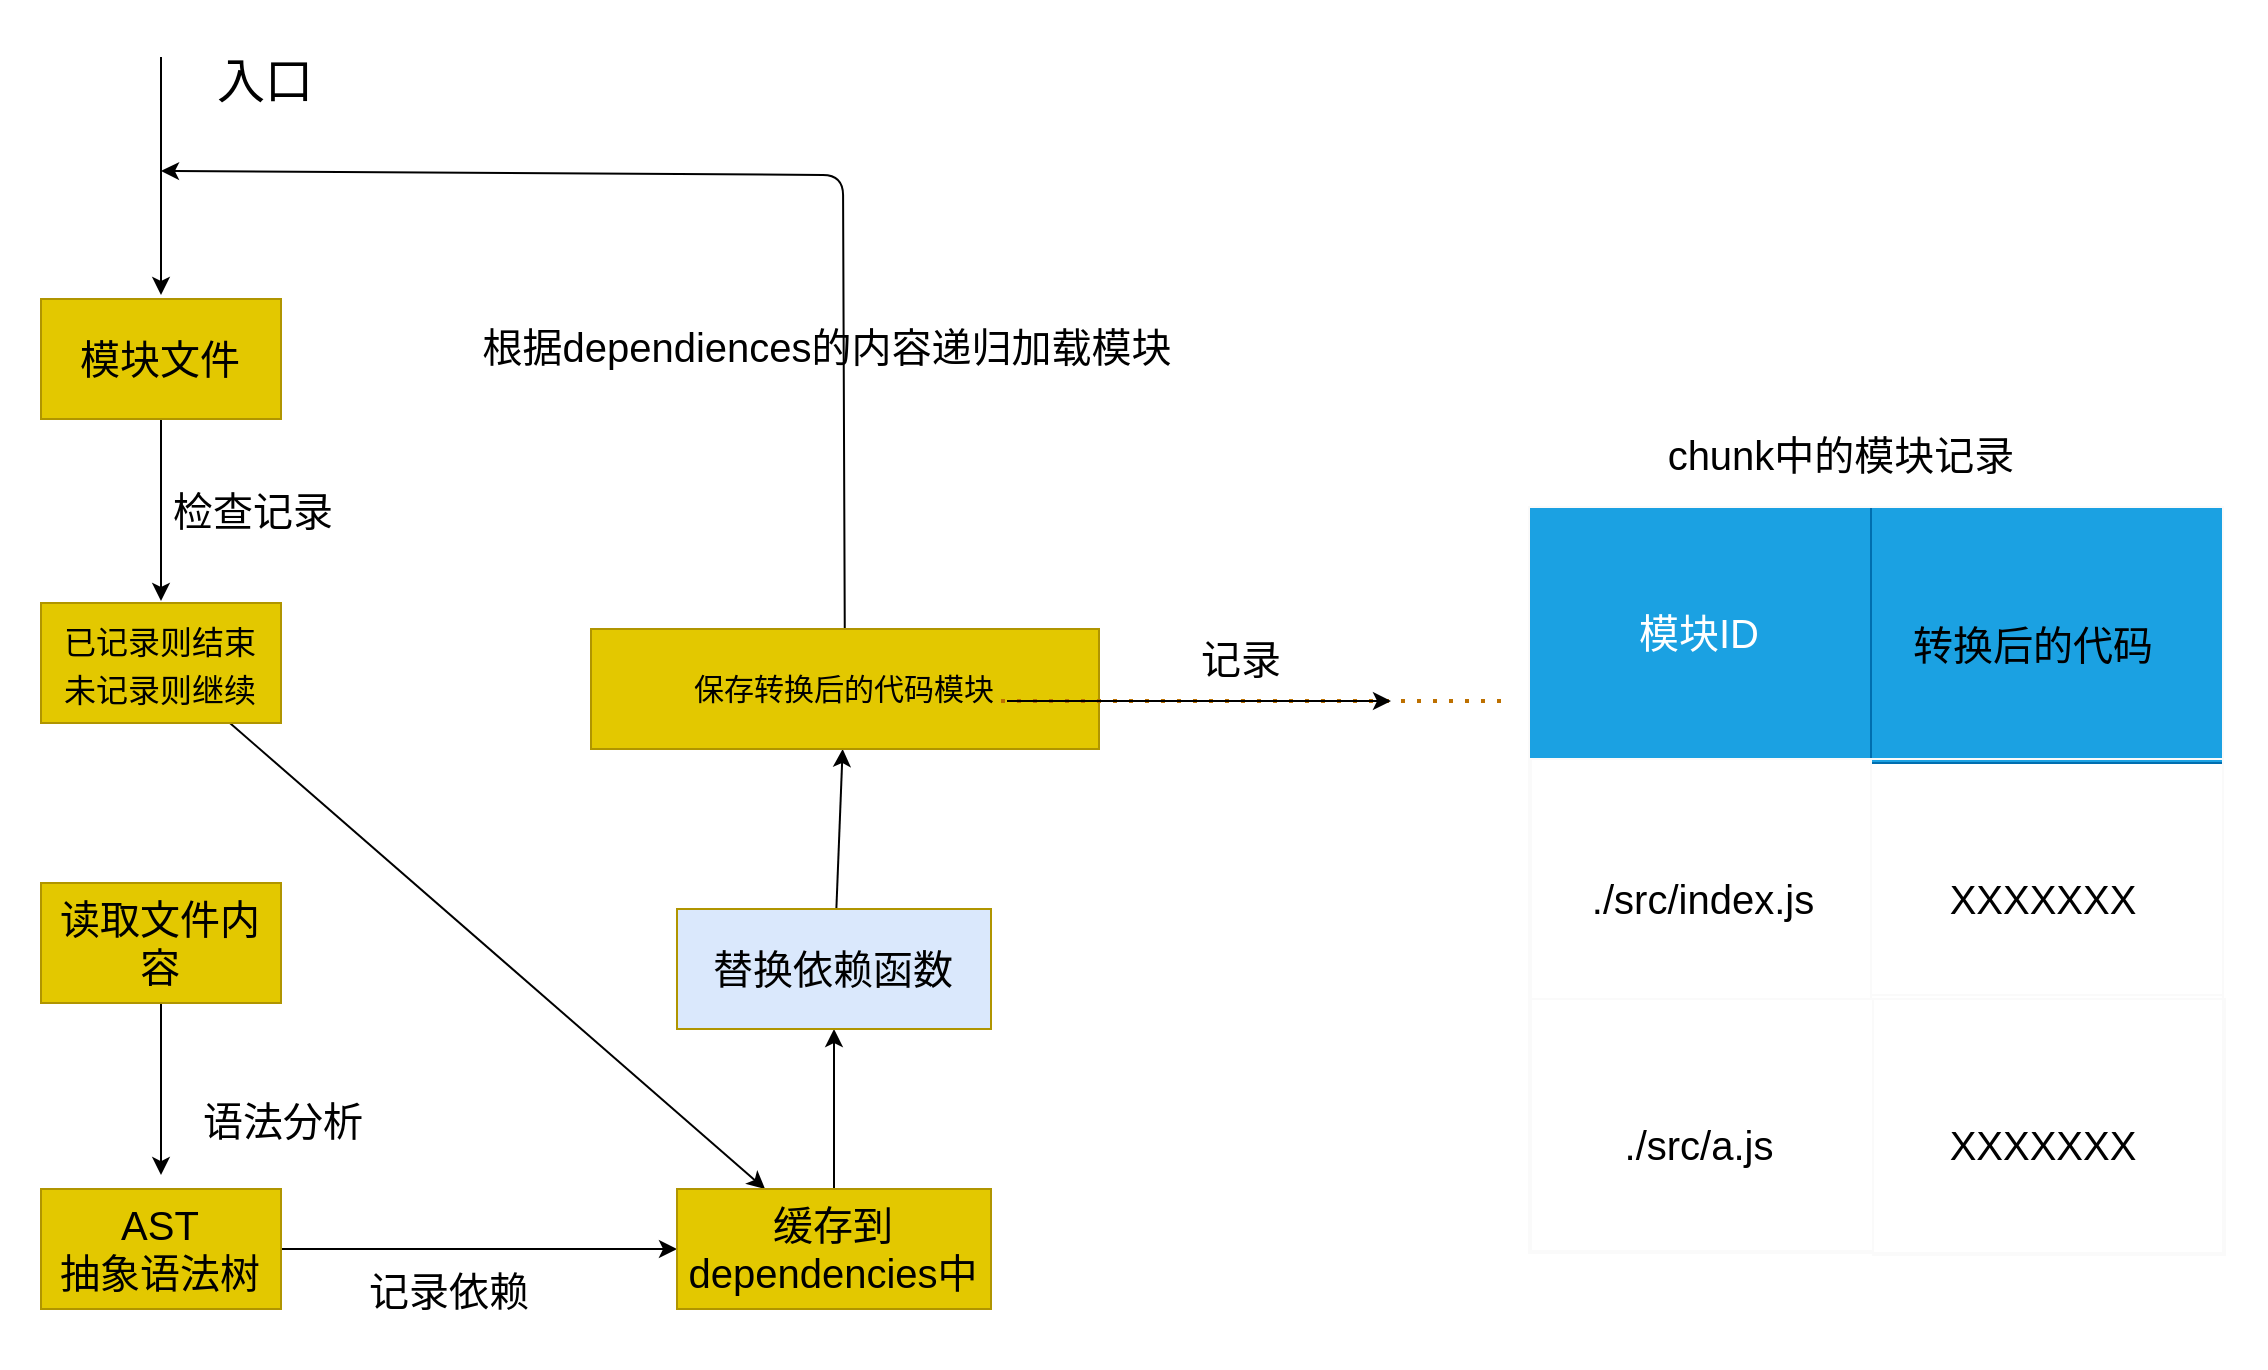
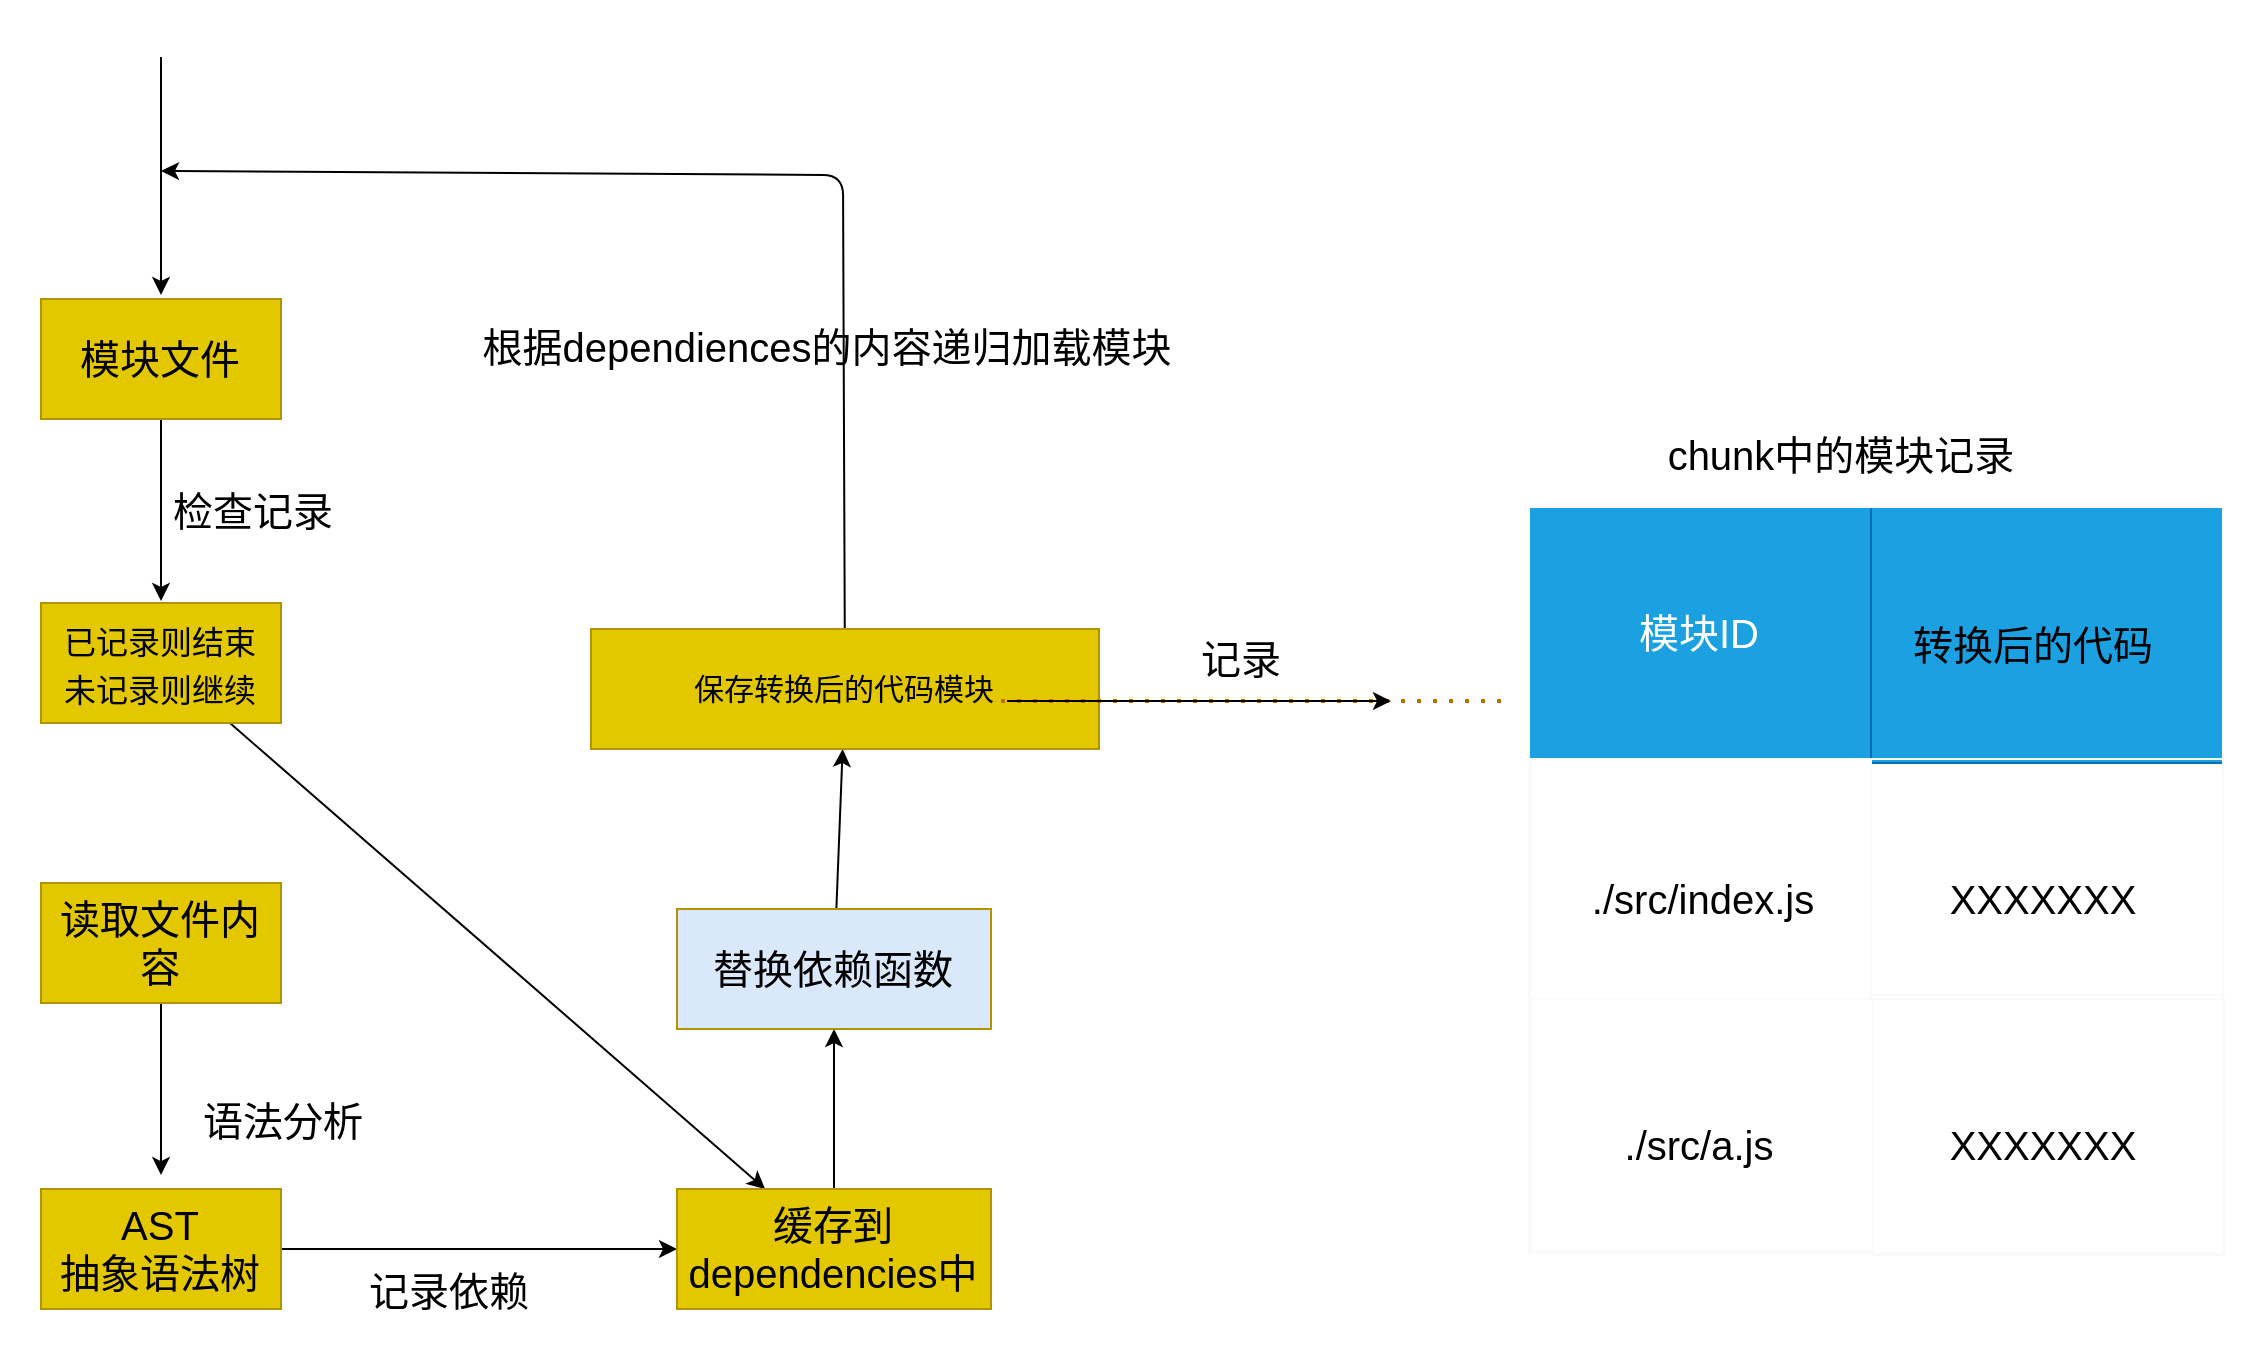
node "入口": removed
